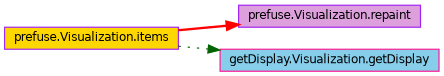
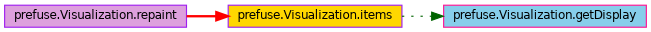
edge "prefuse.Visualization.items" -> "prefuse.Visualization.repaint": reversed
node "getDisplay.Visualization.getDisplay": label "getDisplay.Visualization.getDisplay" -> "prefuse.Visualization.getDisplay"
